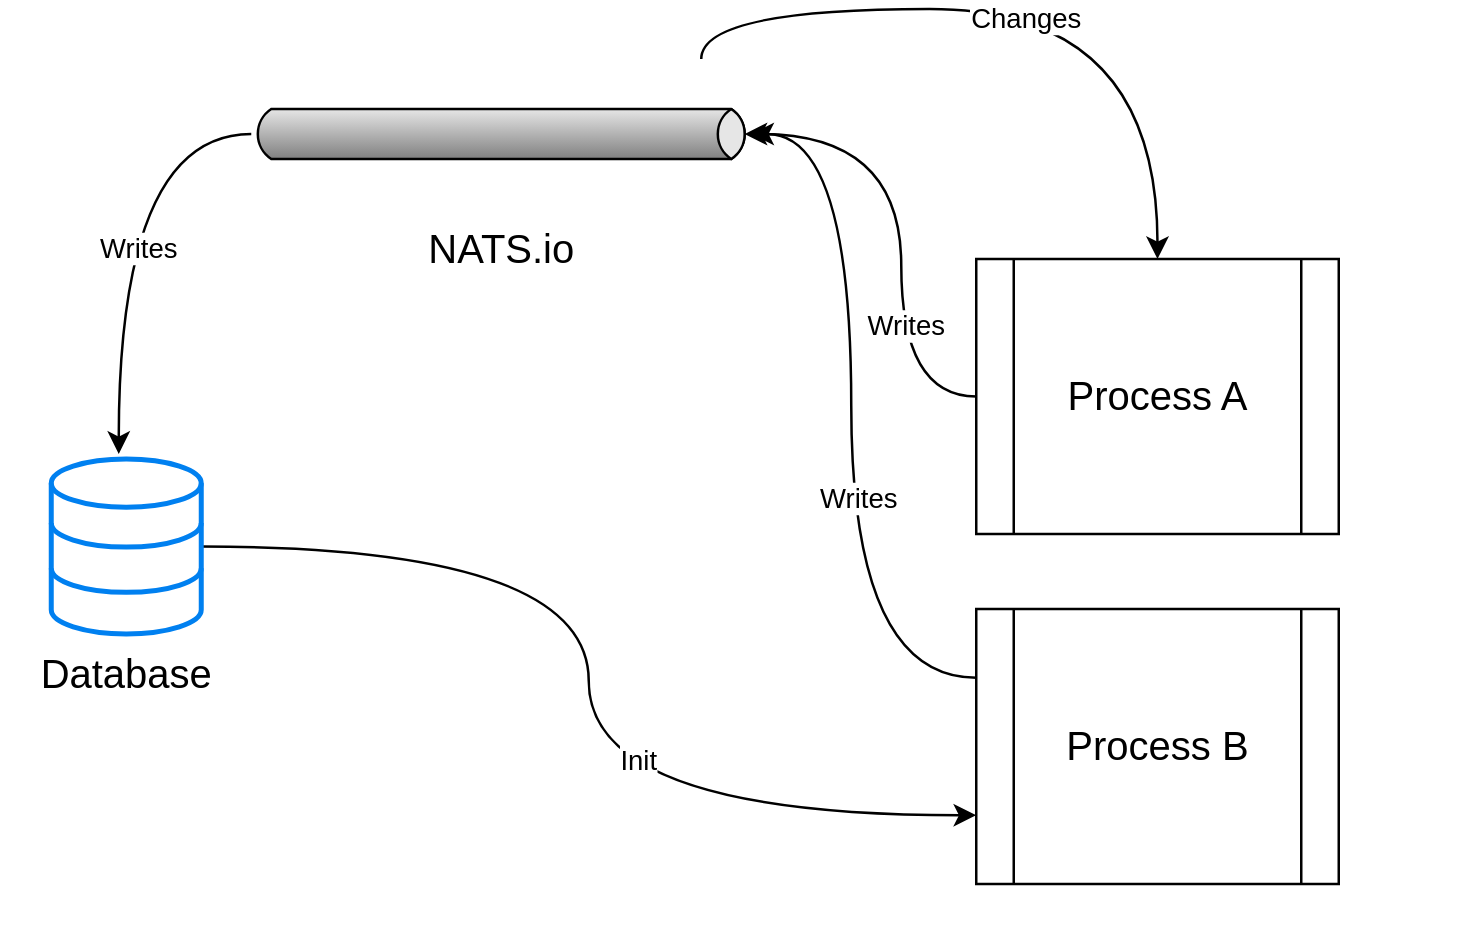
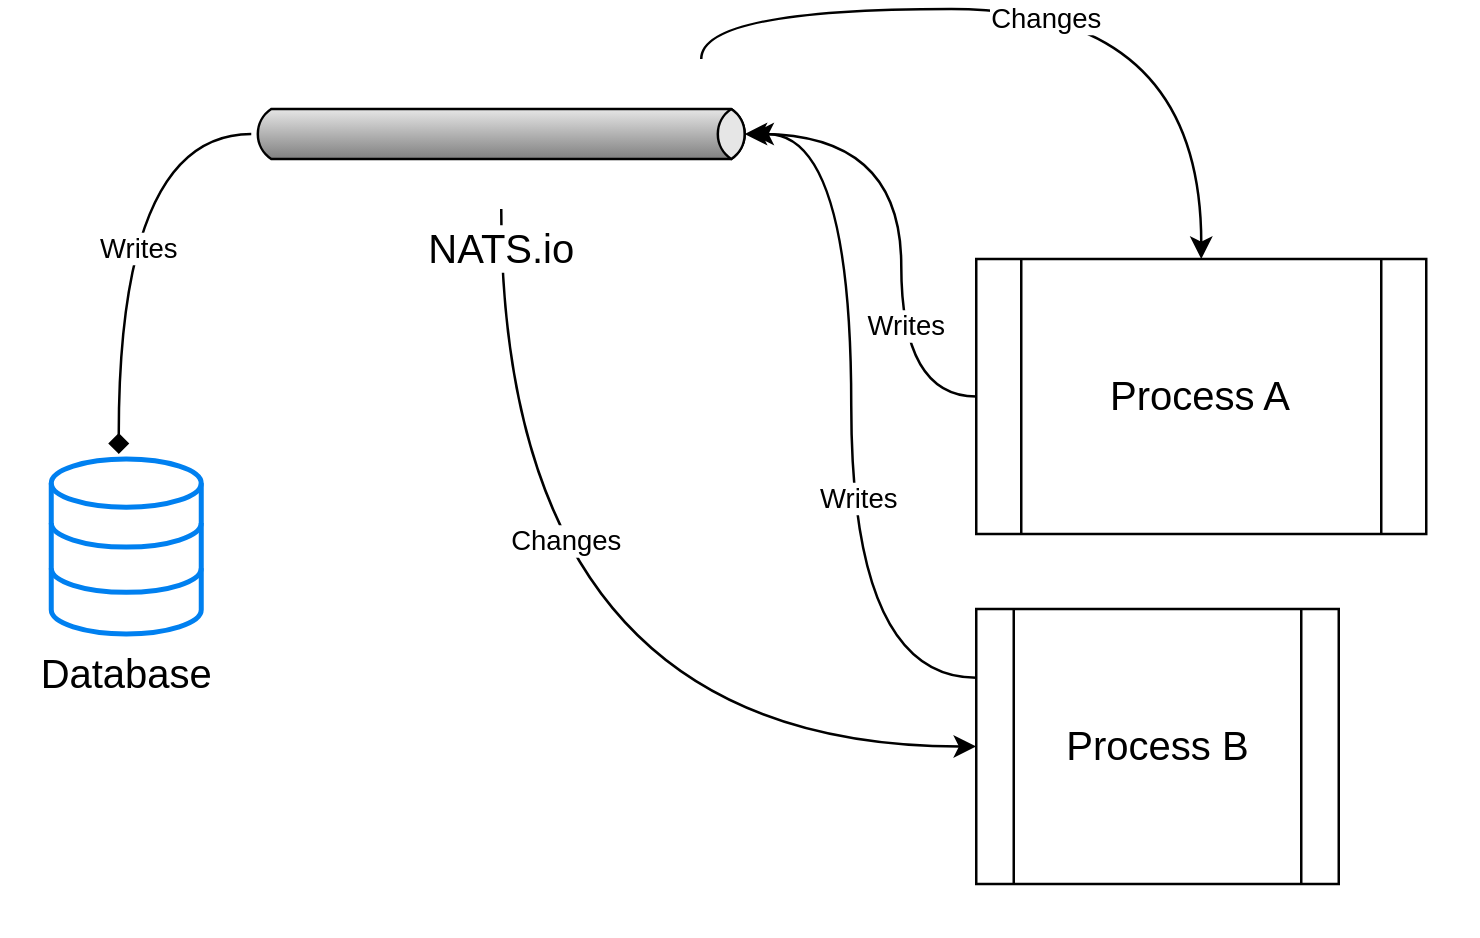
node "Process A": size 363x275 -> 450x275
edge "NATS.io" -> "Database": arrowhead classic -> diamond
edge "NATS.io" -> "Process B": added, label "Changes"
edge "Database" -> "Process B": removed, label "Init"
